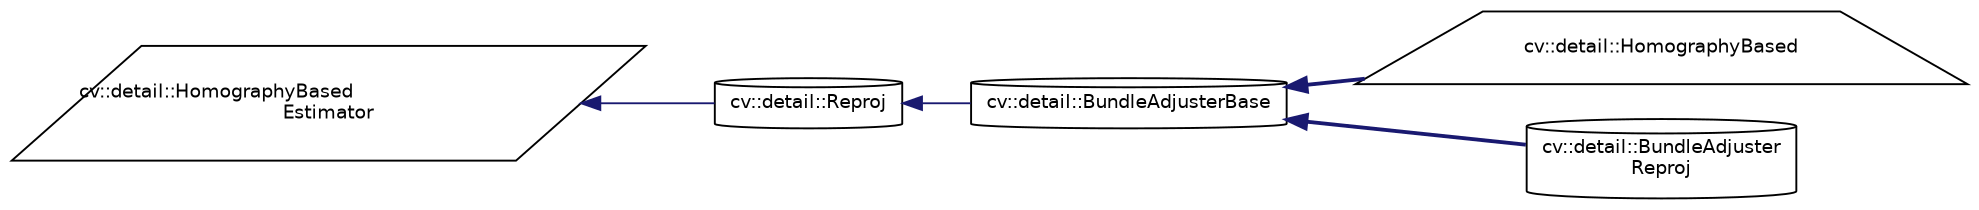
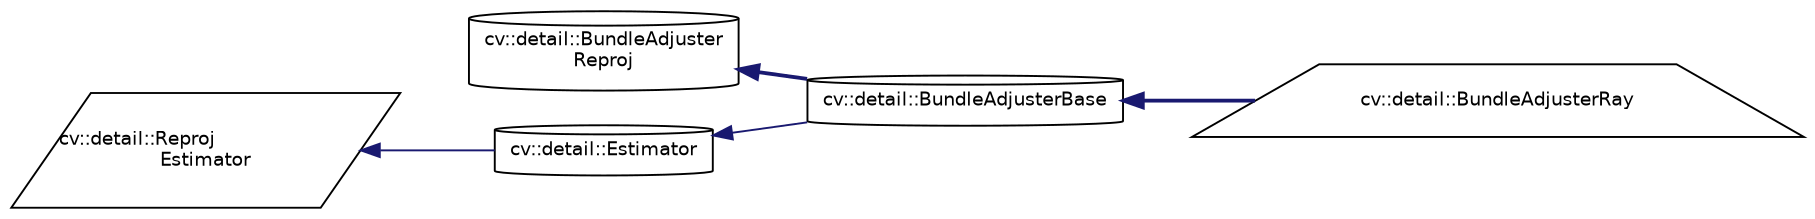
node "cv::detail::HomographyBased": label "cv::detail::HomographyBased" -> "cv::detail::BundleAdjusterRay"
node "cv::detail::HomographyBased Estimator": label "cv::detail::HomographyBased Estimator" -> "cv::detail::Reproj Estimator"
node "cv::detail::Reproj": label "cv::detail::Reproj" -> "cv::detail::Estimator"
edge "cv::detail::BundleAdjuster Reproj" -> "cv::detail::BundleAdjusterBase": reversed
